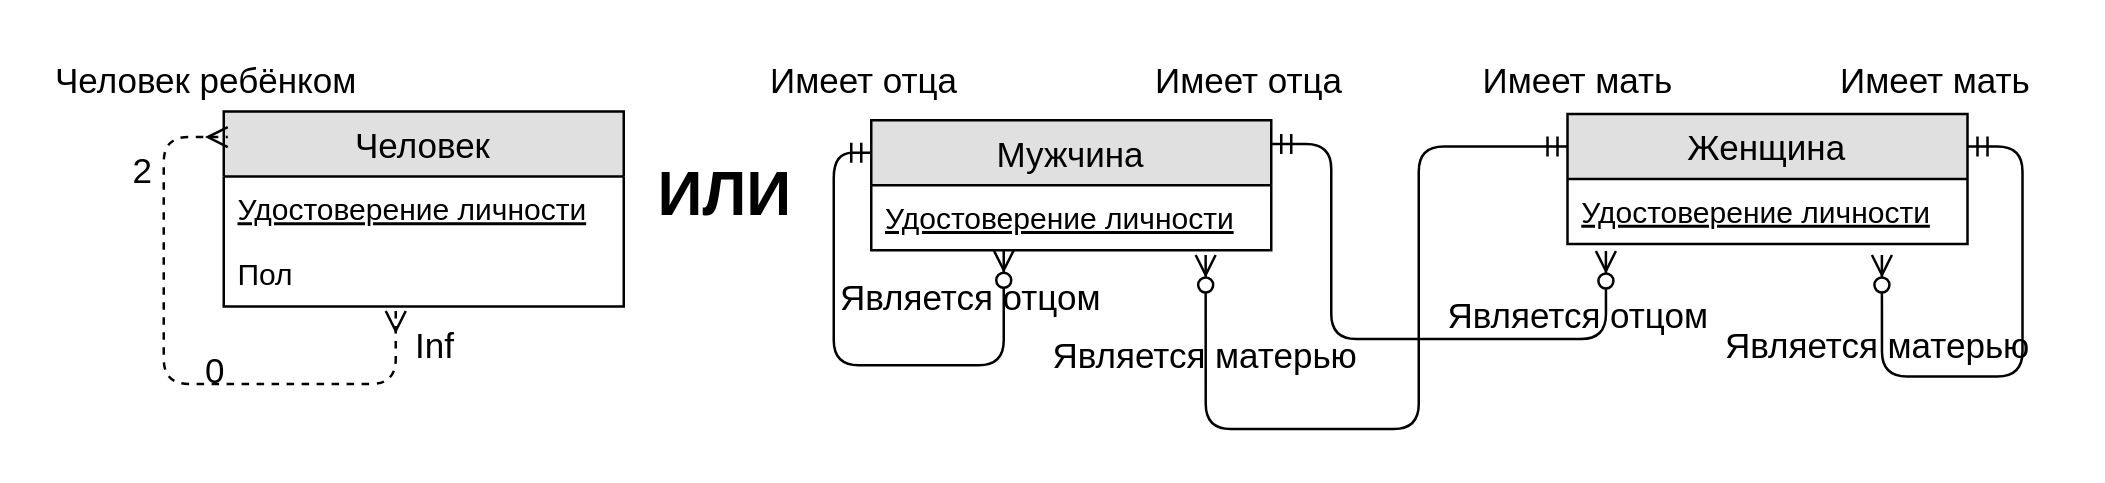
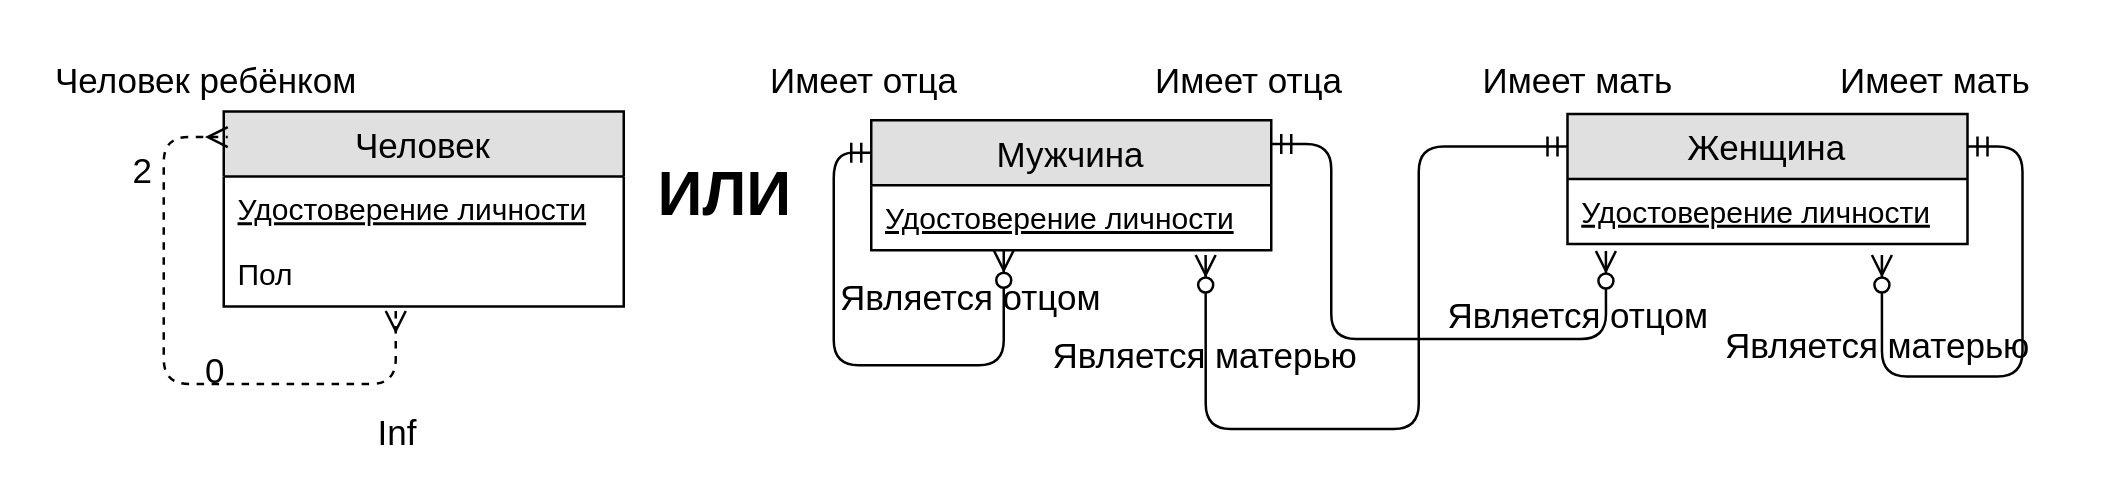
node "Inf": moved (441, 336) -> (404, 424)
